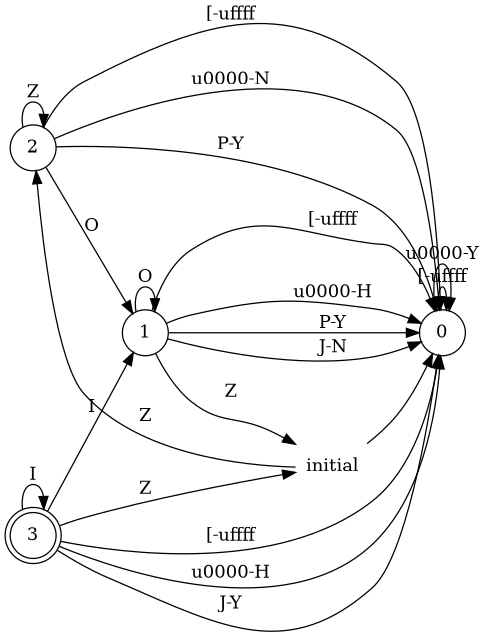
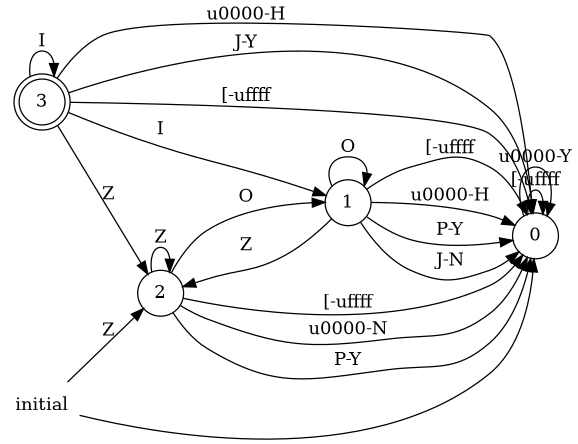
edge "1" -> "initial": now "1" -> "2"
edge "3" -> "initial": now "3" -> "2"
